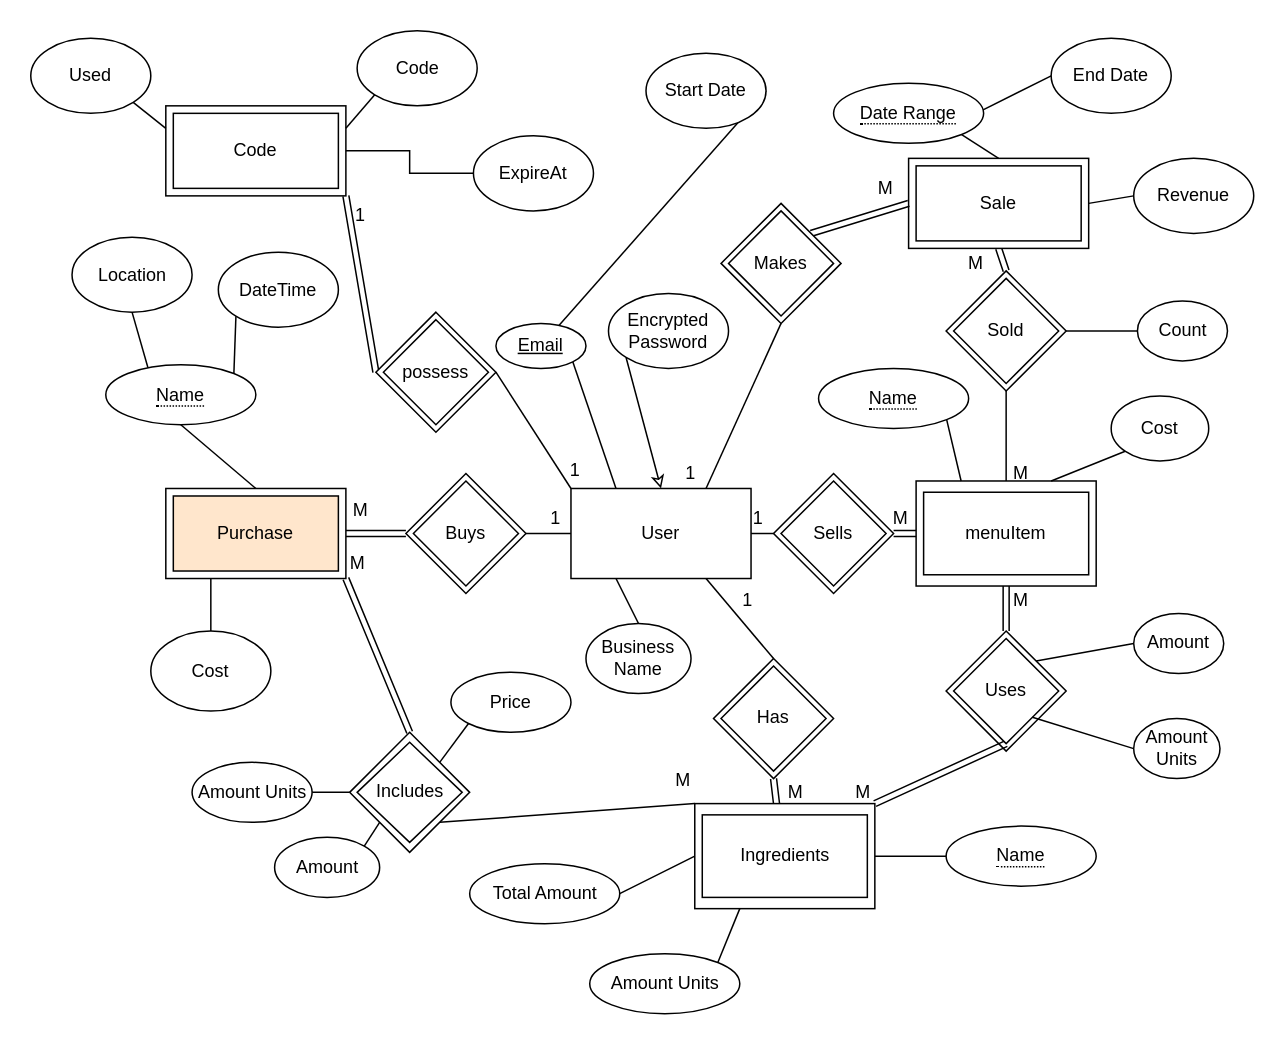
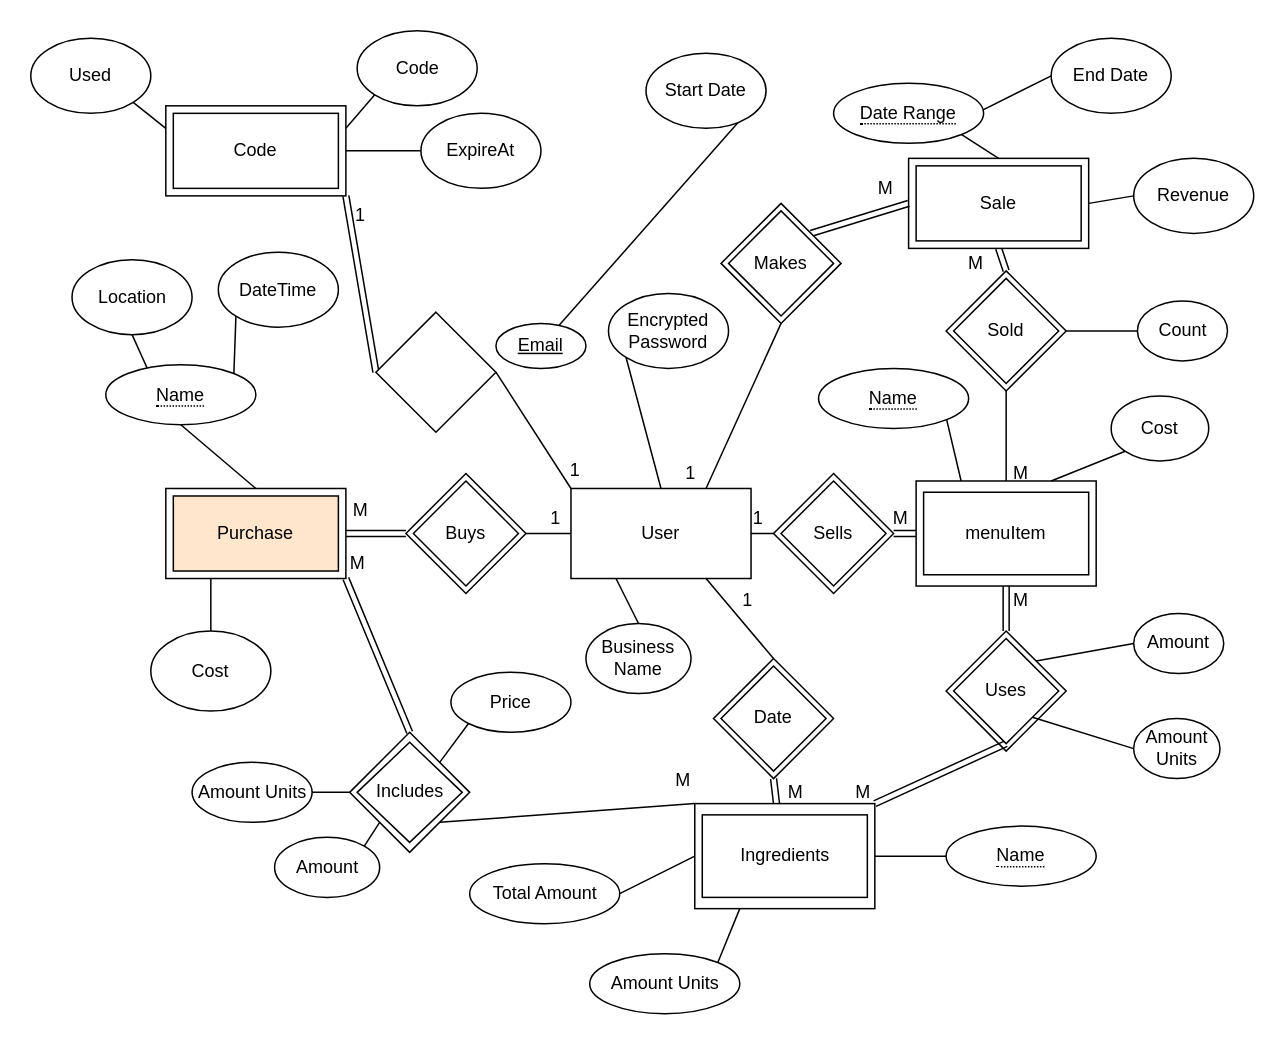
node "ExpireAt": moved (533, 173) -> (481, 151)
node "Location": moved (132, 275) -> (132, 297)
node "possess": removed
edge "Email" -- "User": removed
edge "Encrypted Password" -> "User": arrowhead classic -> none
node "Has": label "Has" -> "Date"
